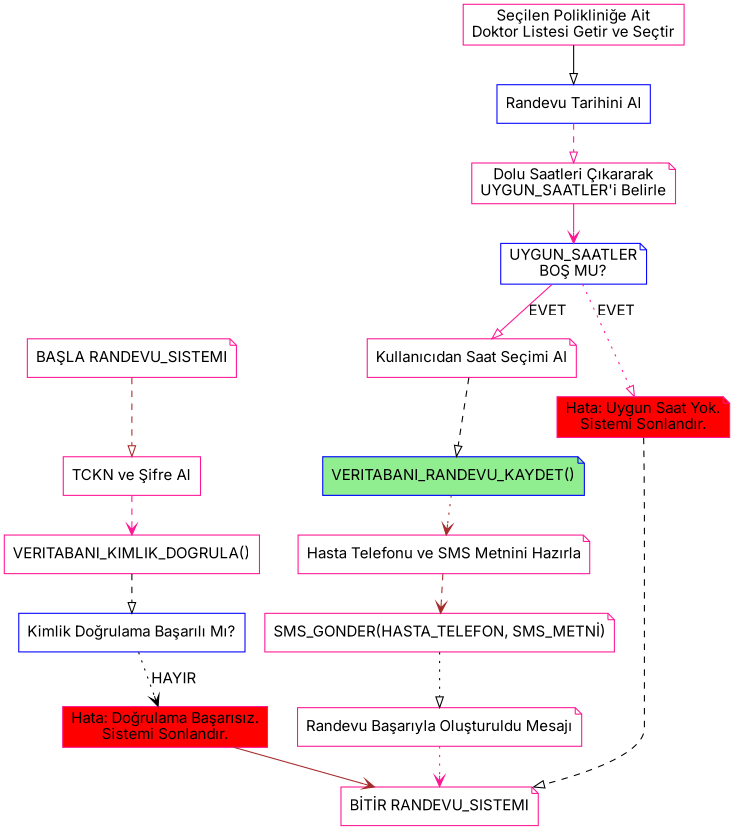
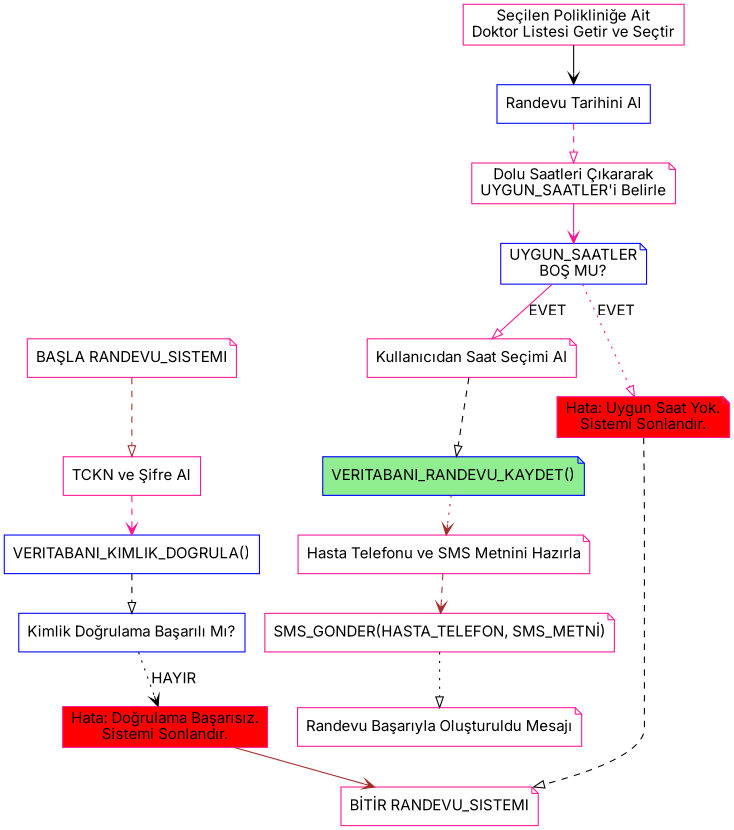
edge "Seçilen Polikliniğe Ait Doktor Listesi Getir ve Seçtir" -> "Randevu Tarihini Al": arrowhead onormal -> vee
node "VERITABANI_KIMLIK_DOGRULA()": color deeppink -> blue
edge "Randevu Başarıyla Oluşturuldu Mesajı" -> "BİTİR RANDEVU_SISTEMI": removed
